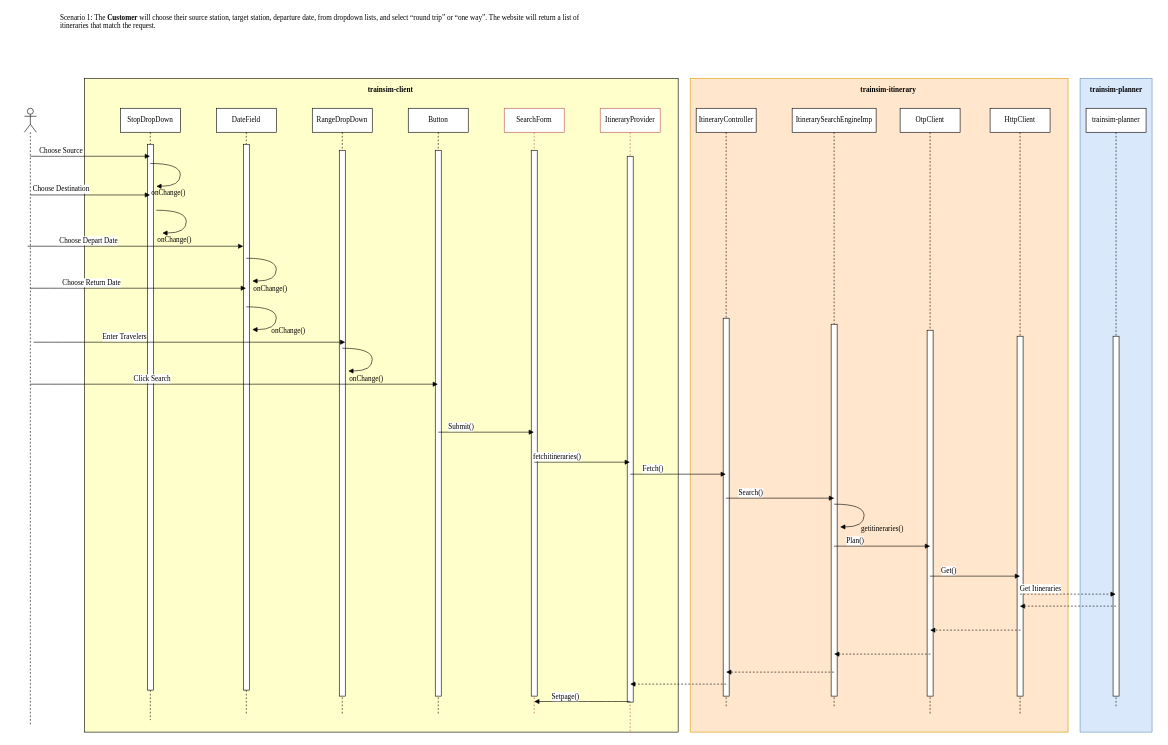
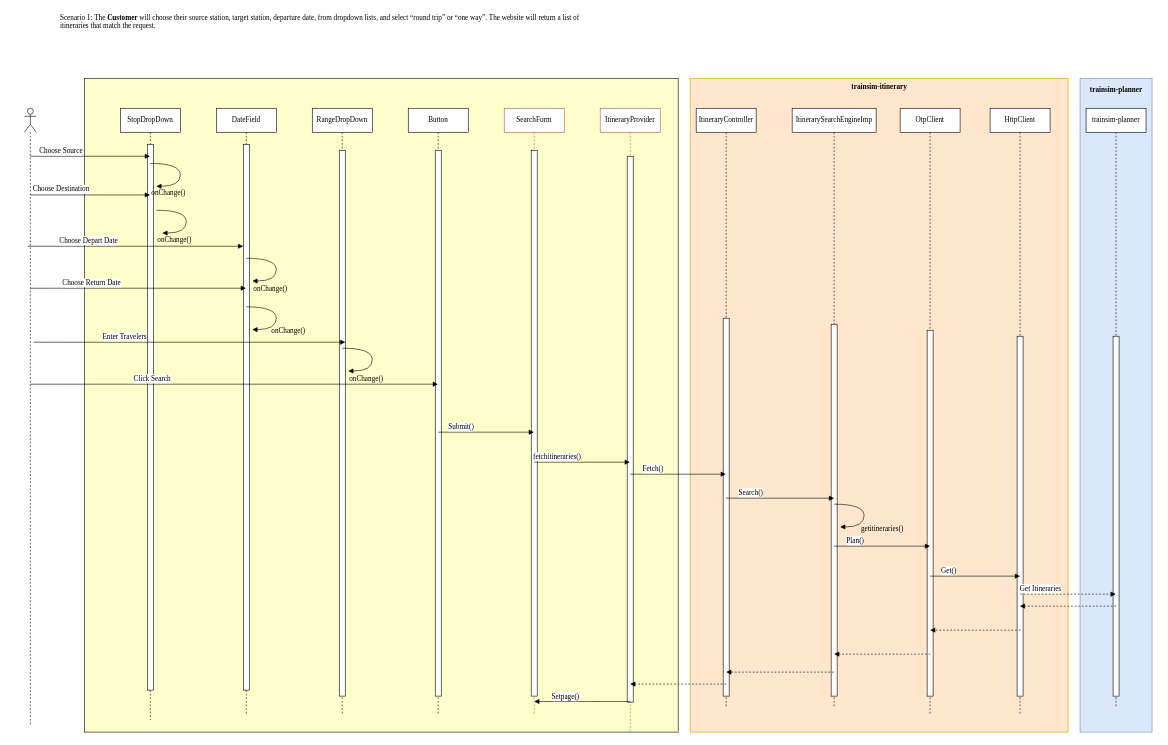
node "trainsim-client": removed
node "trainsim-itinerary": moved (888, 90) -> (879, 87)
